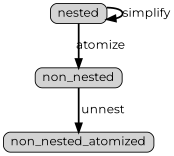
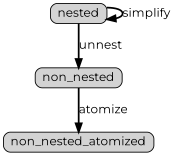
edge "nested" -> "non_nested": label "atomize" -> "unnest"
edge "non_nested" -> "non_nested_atomized": label "unnest" -> "atomize"
